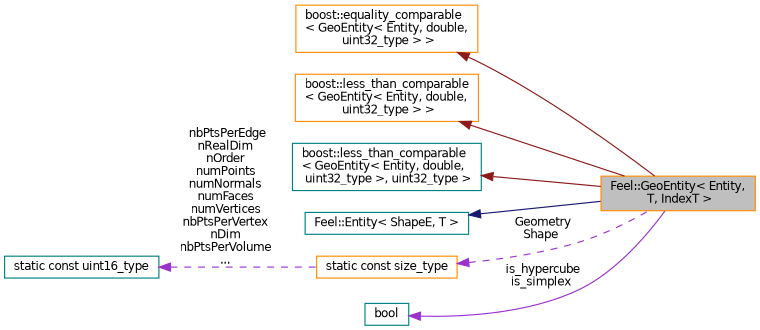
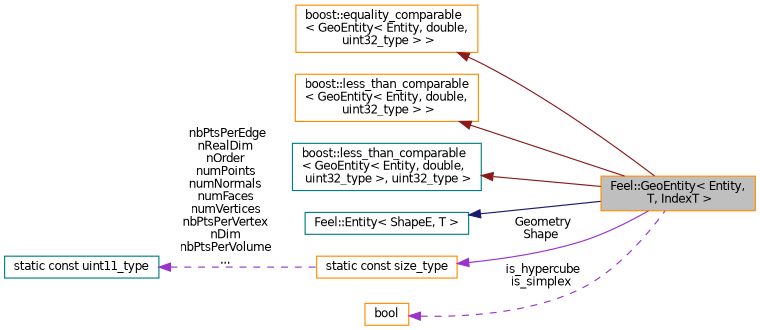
edge "Feel::GeoEntity< Entity, T, IndexT >" -> "static const size_type": style dashed -> solid
node "static const uint16_type": label "static const uint16_type" -> "static const uint11_type"
edge "Feel::GeoEntity< Entity, T, IndexT >" -> "bool": style solid -> dashed
node "bool": color teal -> darkorange
